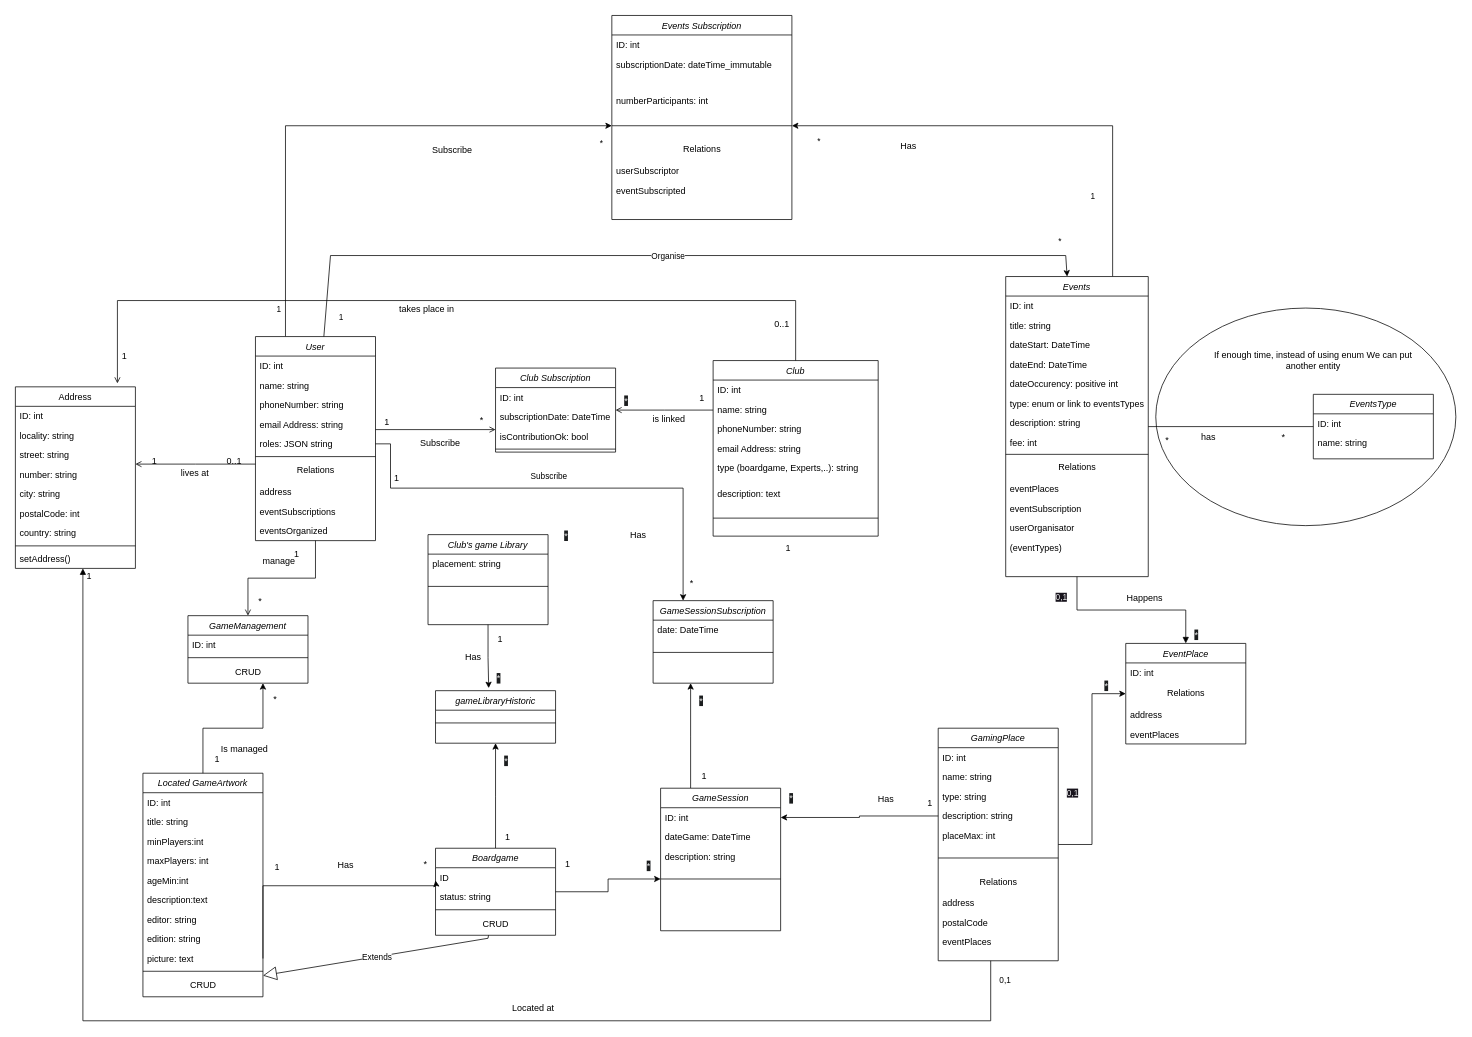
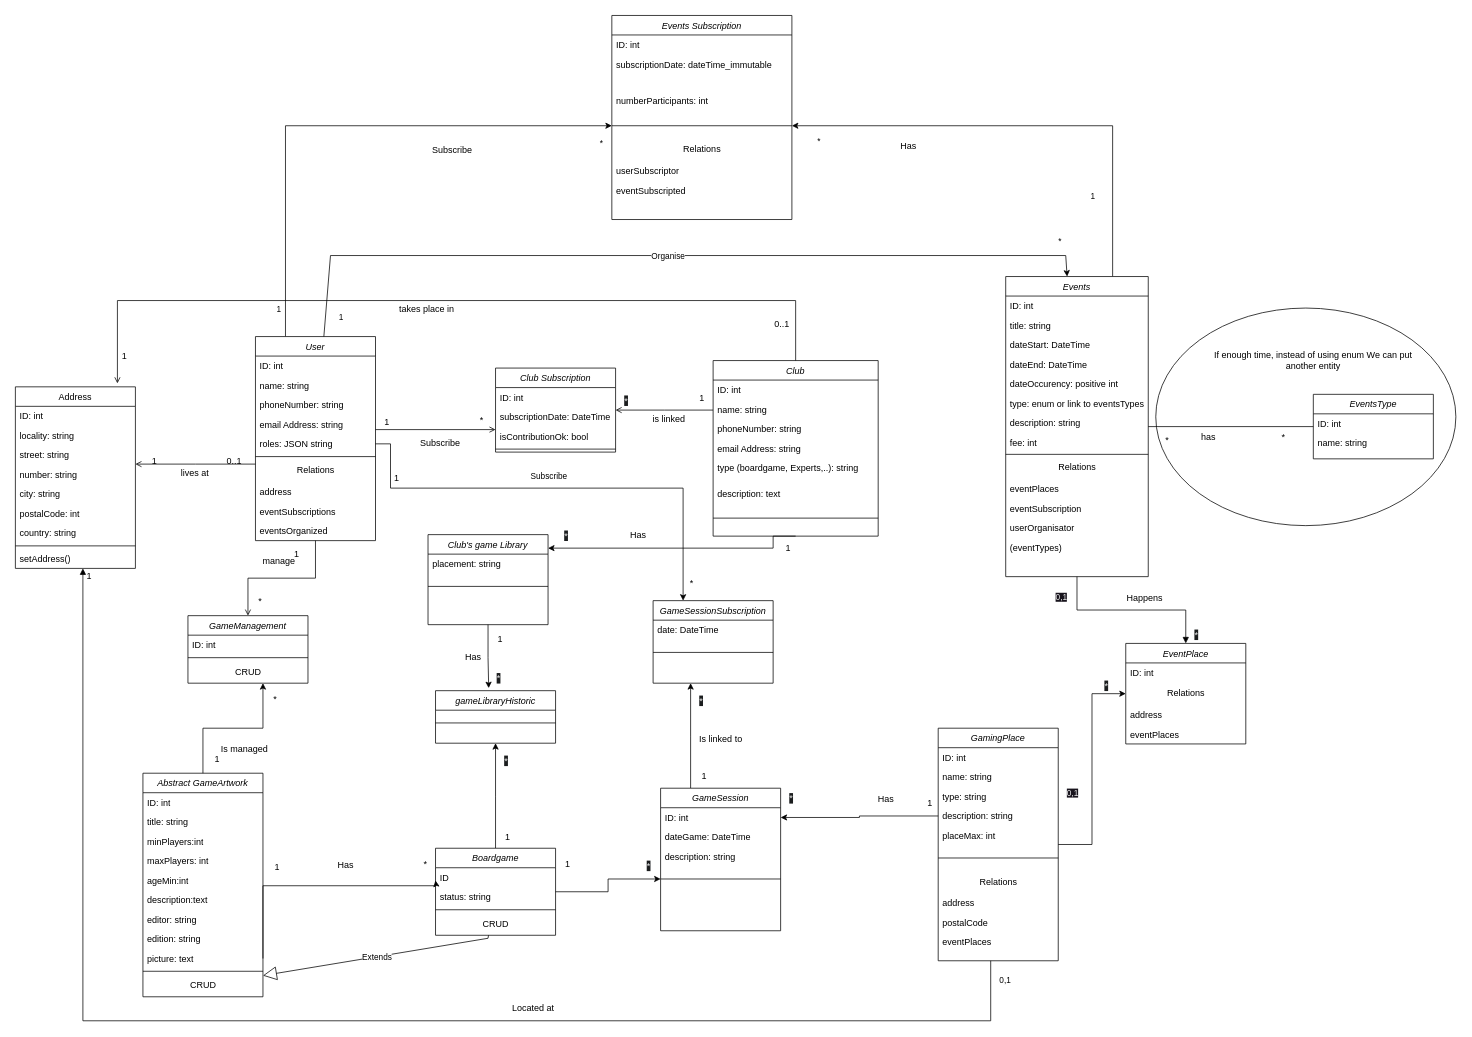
edge "Club" -> "Club's game Library": added
node "Is linked to": added
node "Located GameArtwork": label "Located GameArtwork" -> "Abstract GameArtwork"
